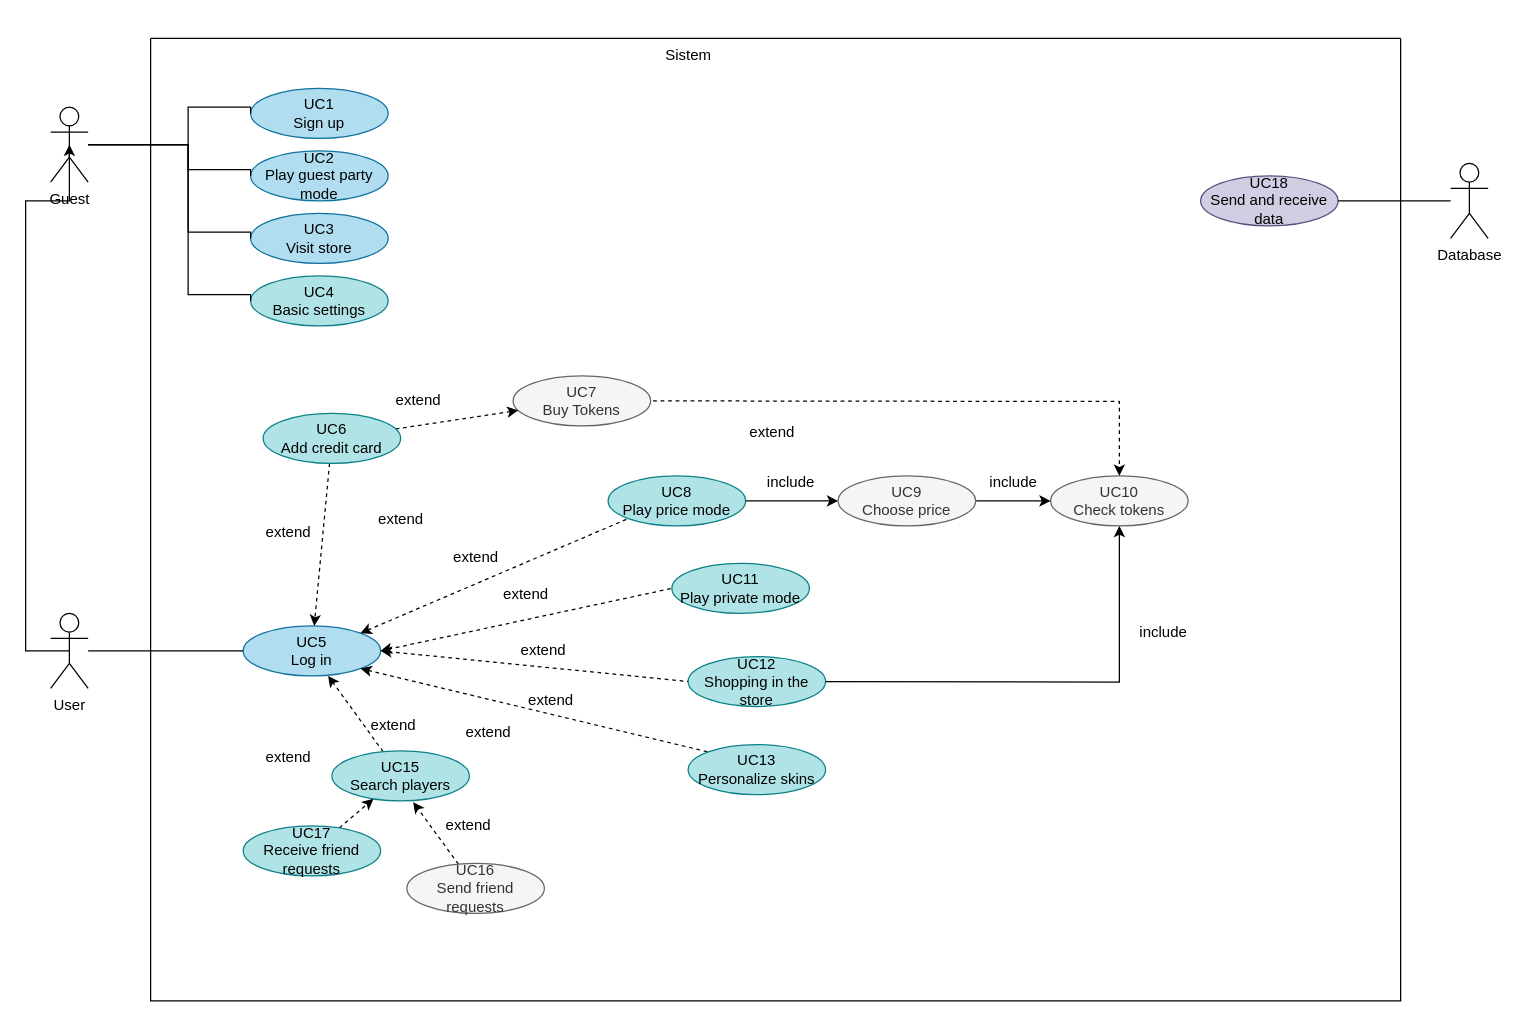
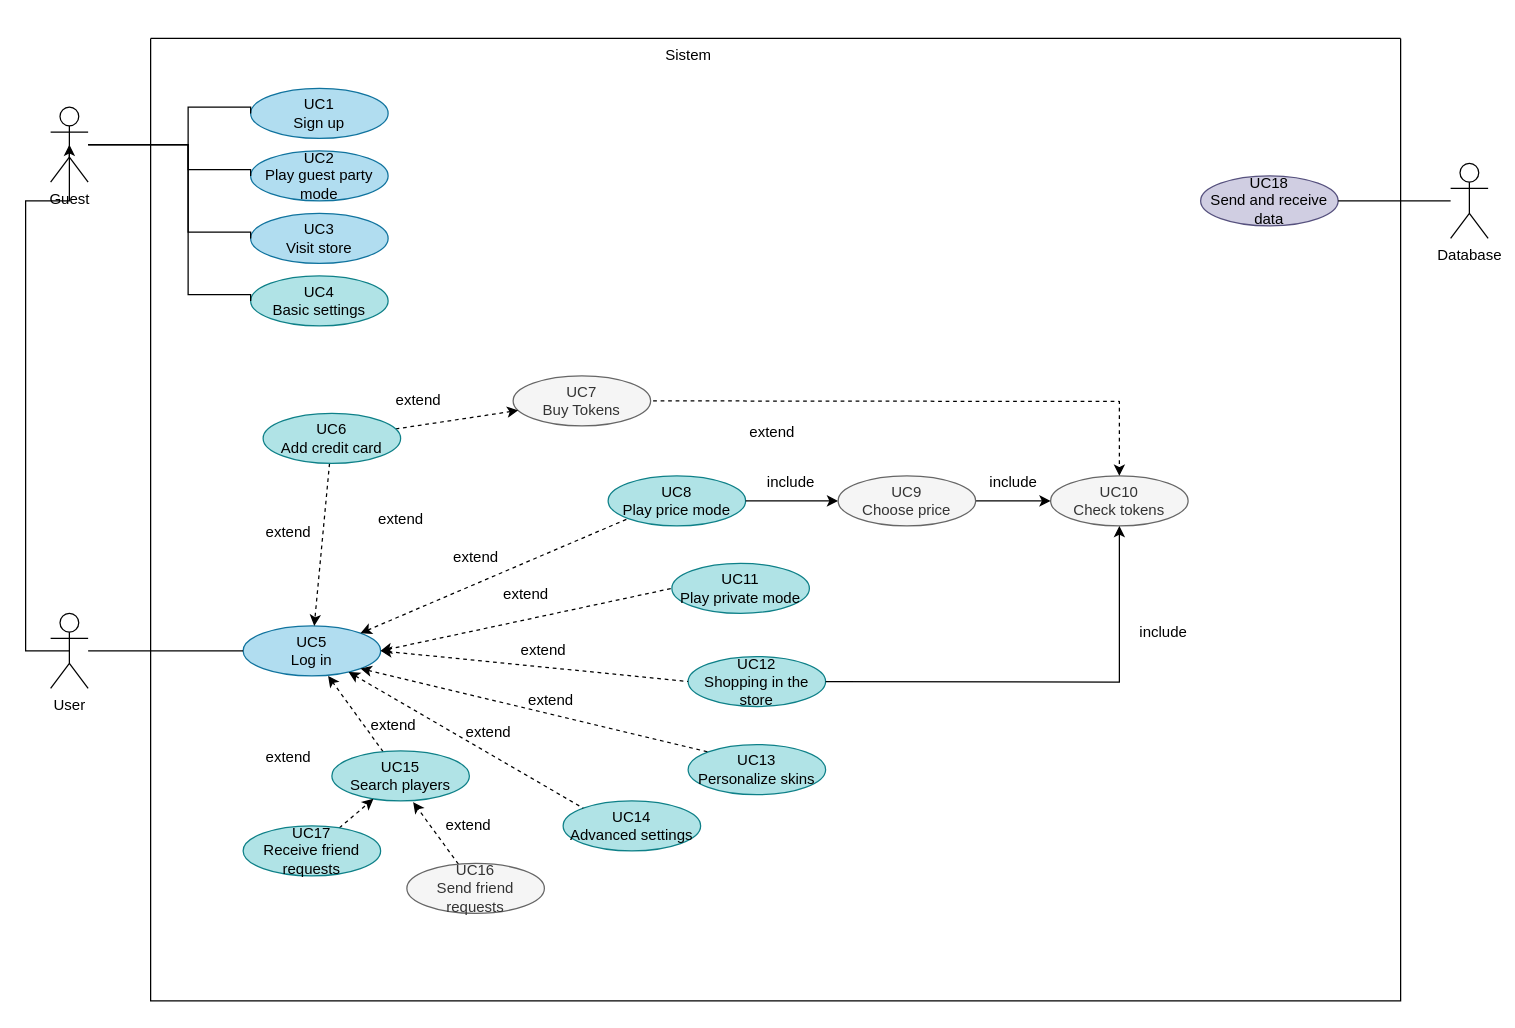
edge "UC14 Advanced settings" -> "UC5 Log in": added
node "UC14 Advanced settings": added
